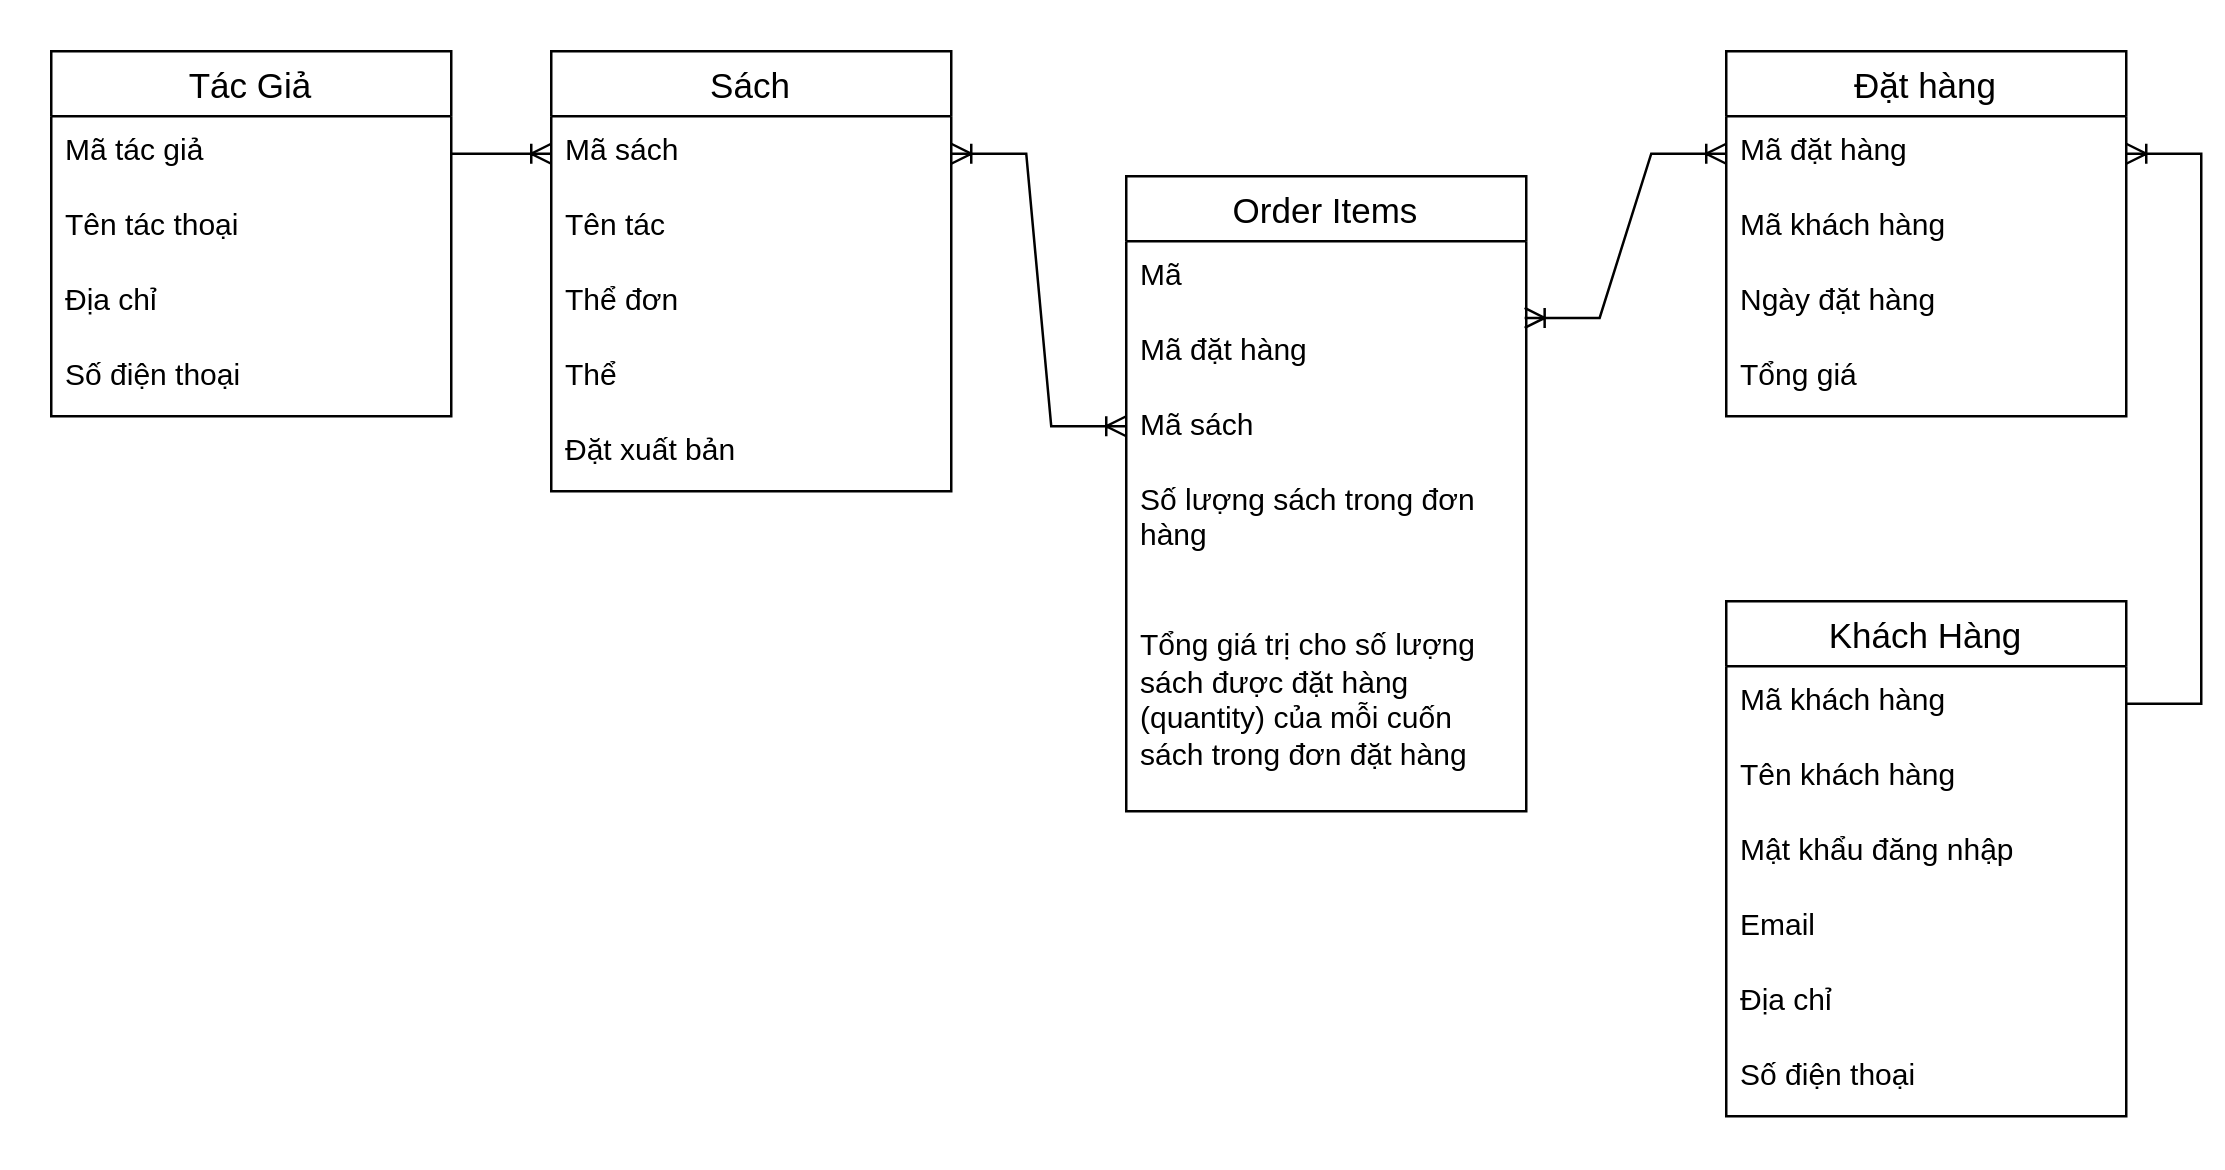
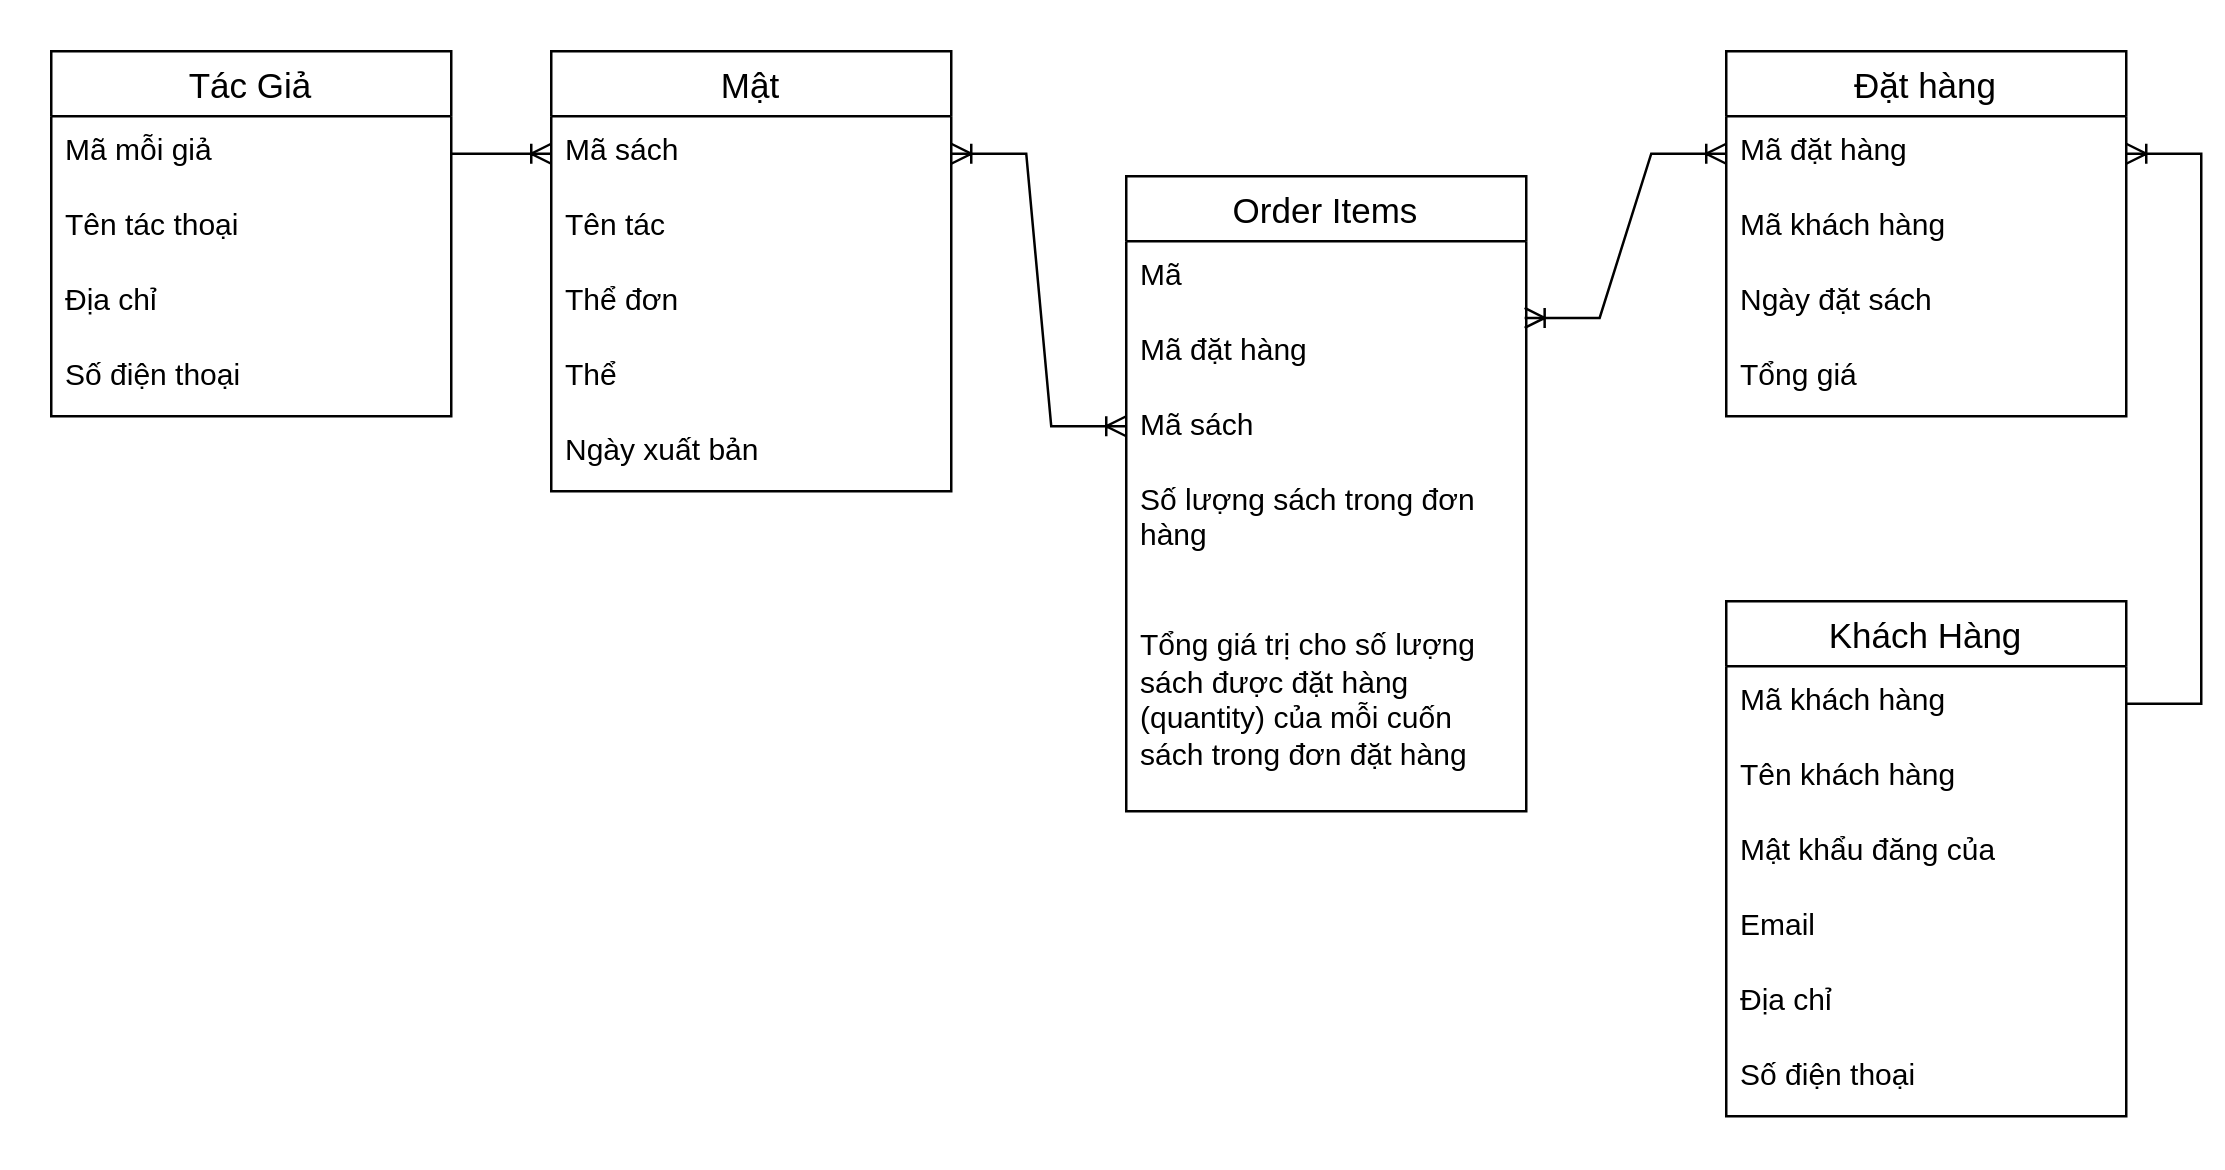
node "Sách": label "Sách" -> "Mật"
node "Mã tác giả": label "Mã tác giả" -> "Mã mỗi giả"
node "Ngày đặt hàng": label "Ngày đặt hàng" -> "Ngày đặt sách"
node "Đặt xuất bản": label "Đặt xuất bản" -> "Ngày xuất bản"
node "Mật khẩu đăng nhập": label "Mật khẩu đăng nhập" -> "Mật khẩu đăng của"
